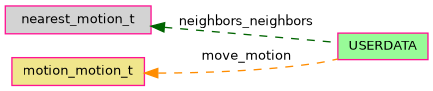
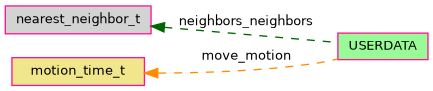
node "nearest_motion_t": label "nearest_motion_t" -> "nearest_neighbor_t"
node "motion_motion_t": label "motion_motion_t" -> "motion_time_t"
